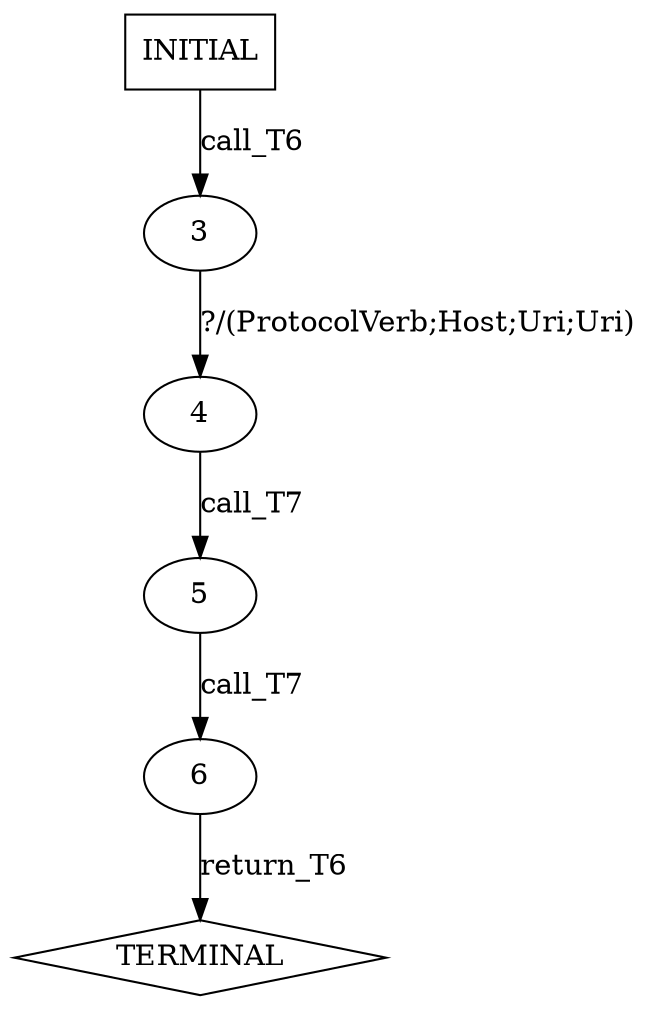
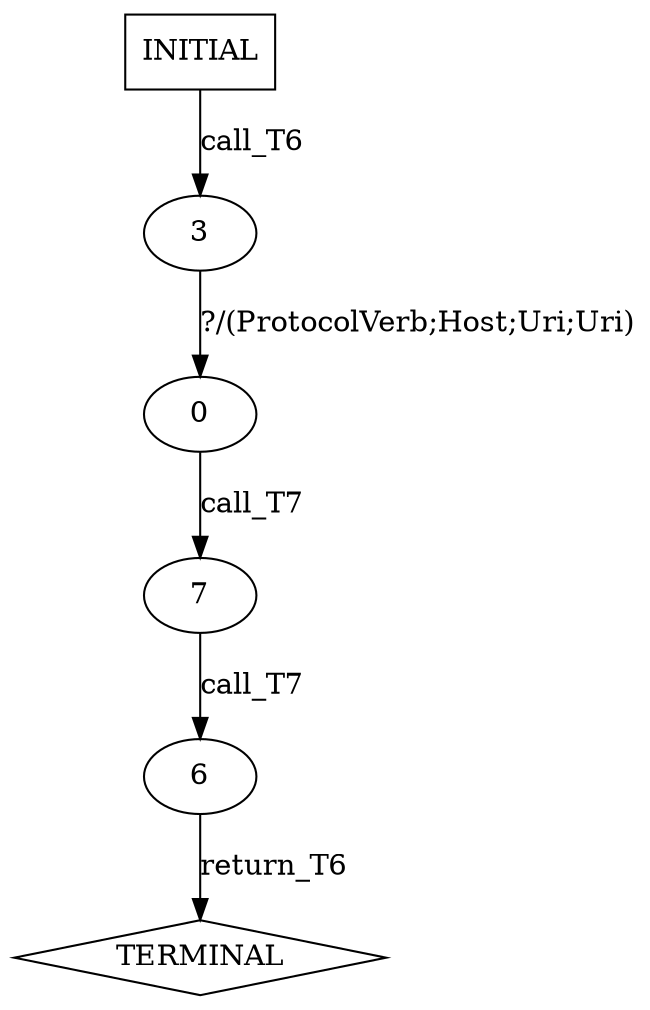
node "4": label "4" -> "0"
node "5": label "5" -> "7"
